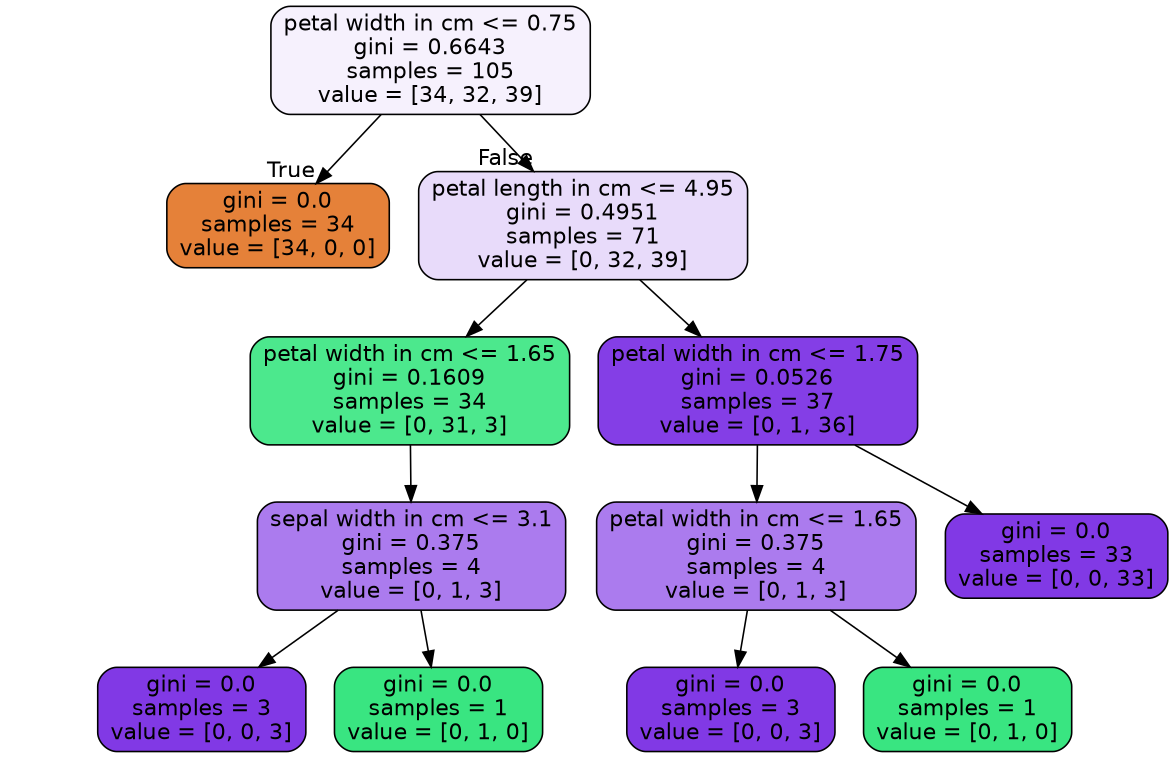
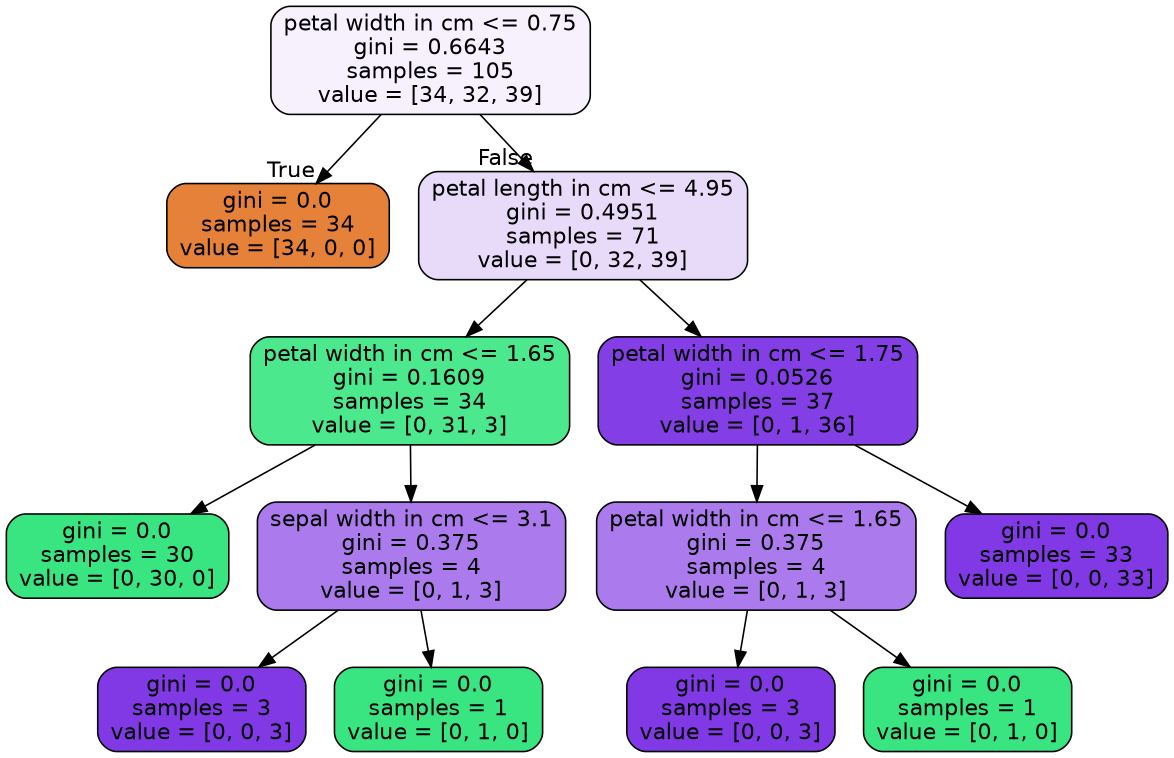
node "gini = 0.0 samples = 30 value = [0, 30, 0]": added
